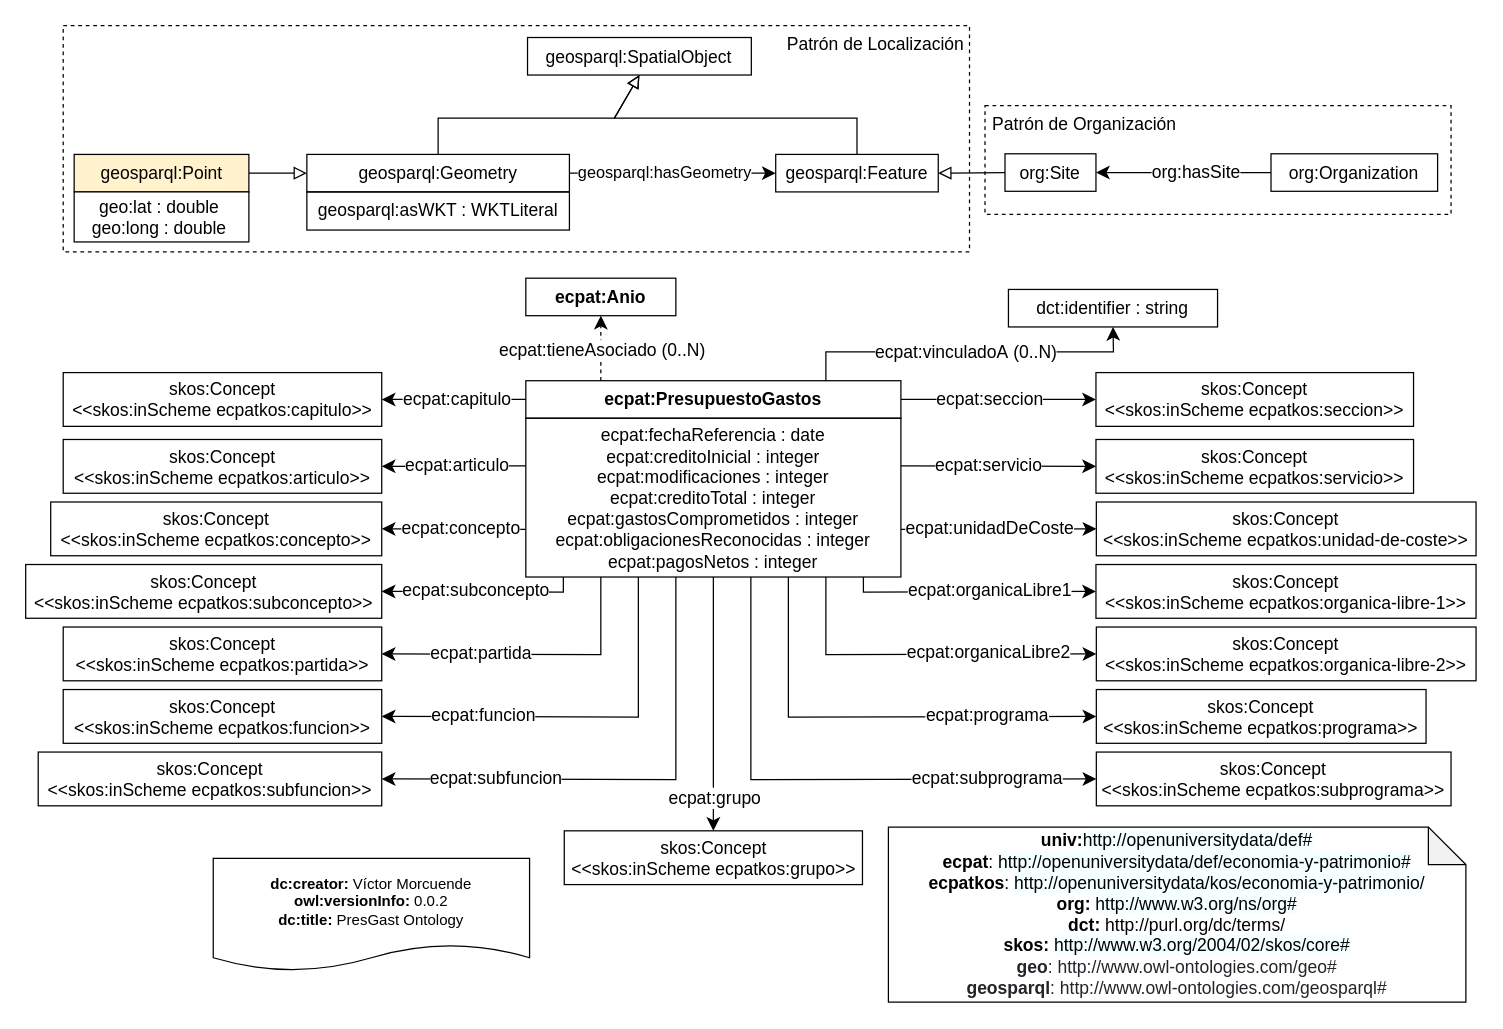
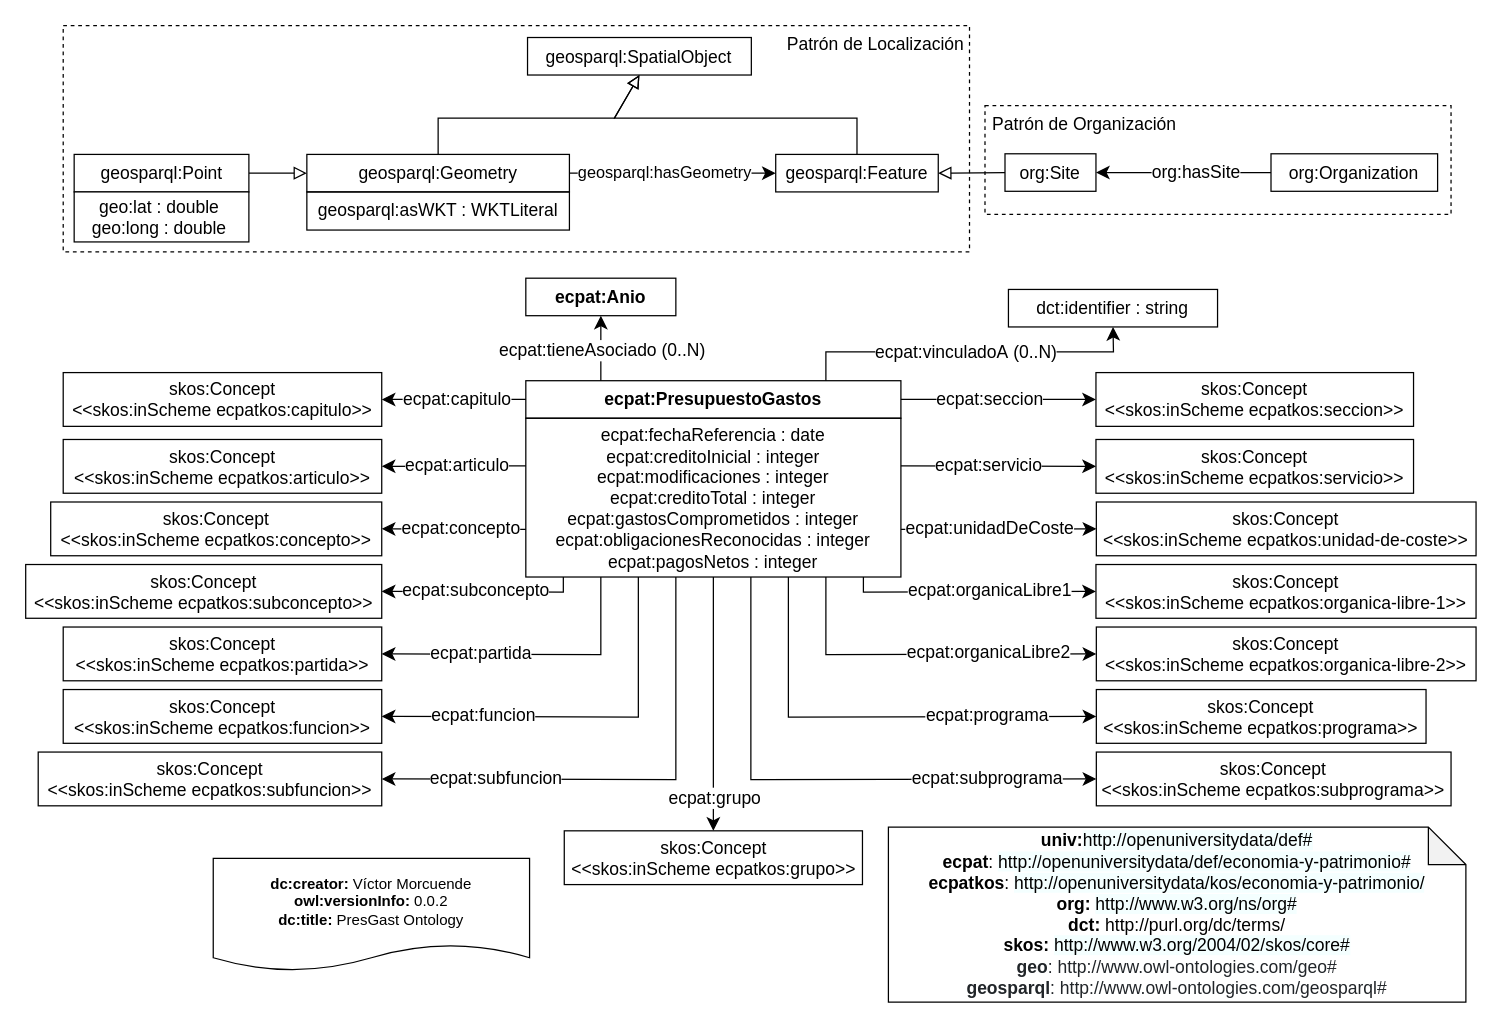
node "geosparql:Point": fillcolor #fff2cc -> #ffffff
edge "ecpat:PresupuestoGastos" -> "ecpat:Anio": style dashed -> solid
